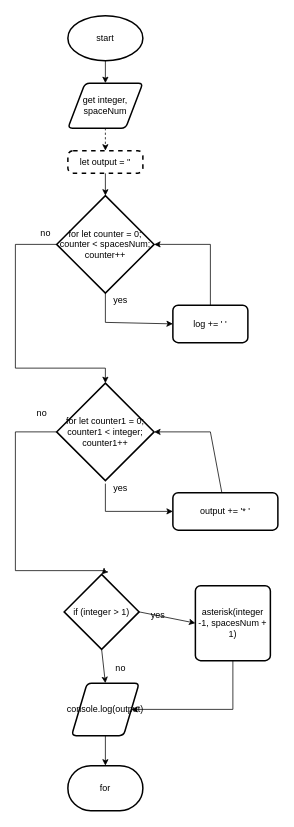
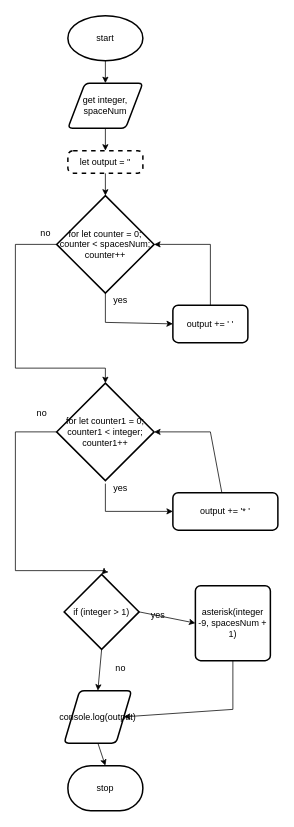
edge "get integer, spaceNum" -> "let output = ''": style dashed -> solid
node "log += ' '": label "log += ' '" -> "output += ' '"
node "asterisk(integer -1, spacesNum + 1)": label "asterisk(integer -1, spacesNum + 1)" -> "asterisk(integer -9, spacesNum + 1)"
node "console.log(output)": moved (105, 709) -> (98, 717)
node "for": label "for" -> "stop"
